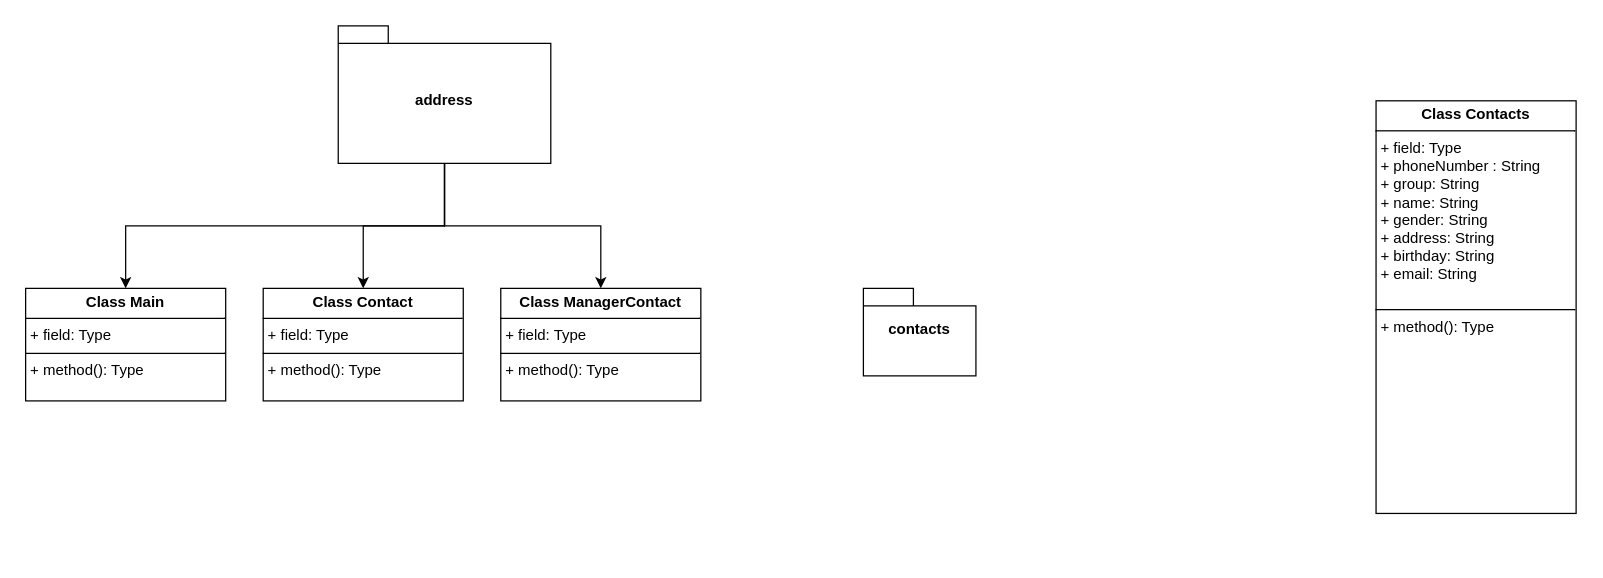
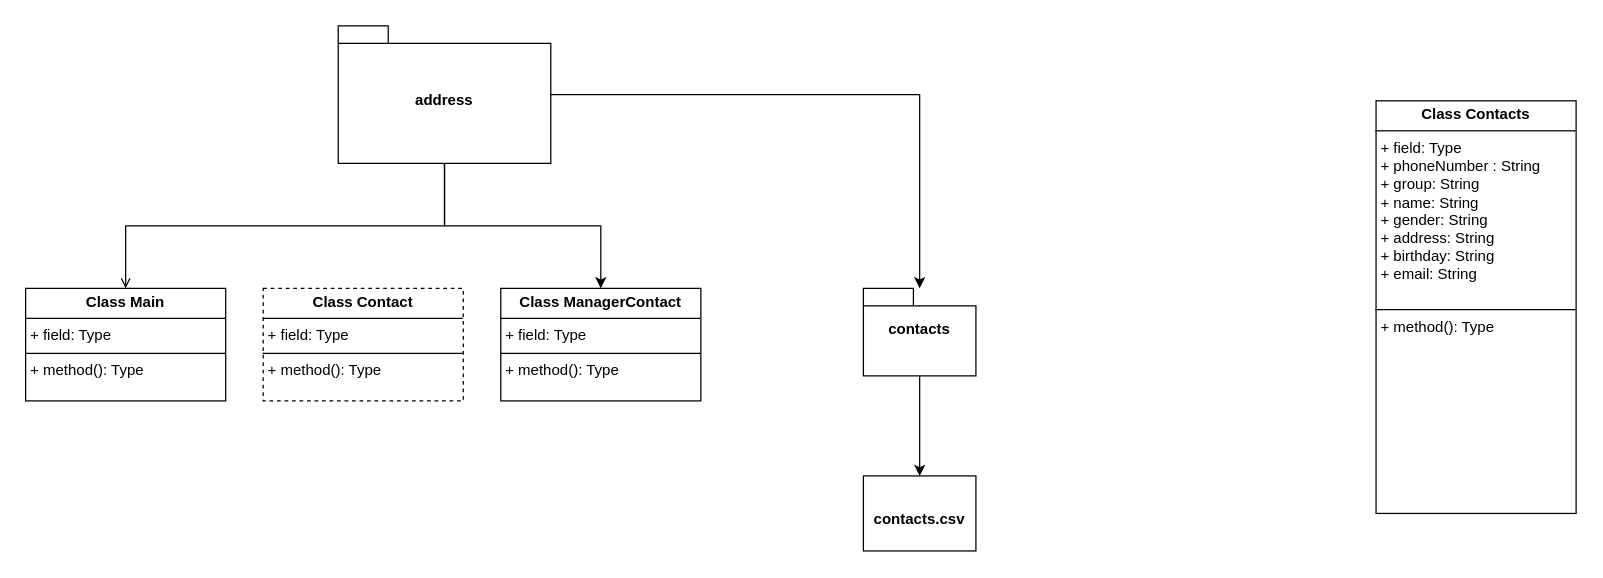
edge "address" -> "contacts": added
edge "address" -> "Class Contact + field: Type + method(): Type": removed
edge "address" -> "Class Main + field: Type + method(): Type": arrowhead classic -> open
node "Class Contact + field: Type + method(): Type": style solid -> dashed
edge "contacts" -> "contacts.csv": added
node "contacts.csv": added
